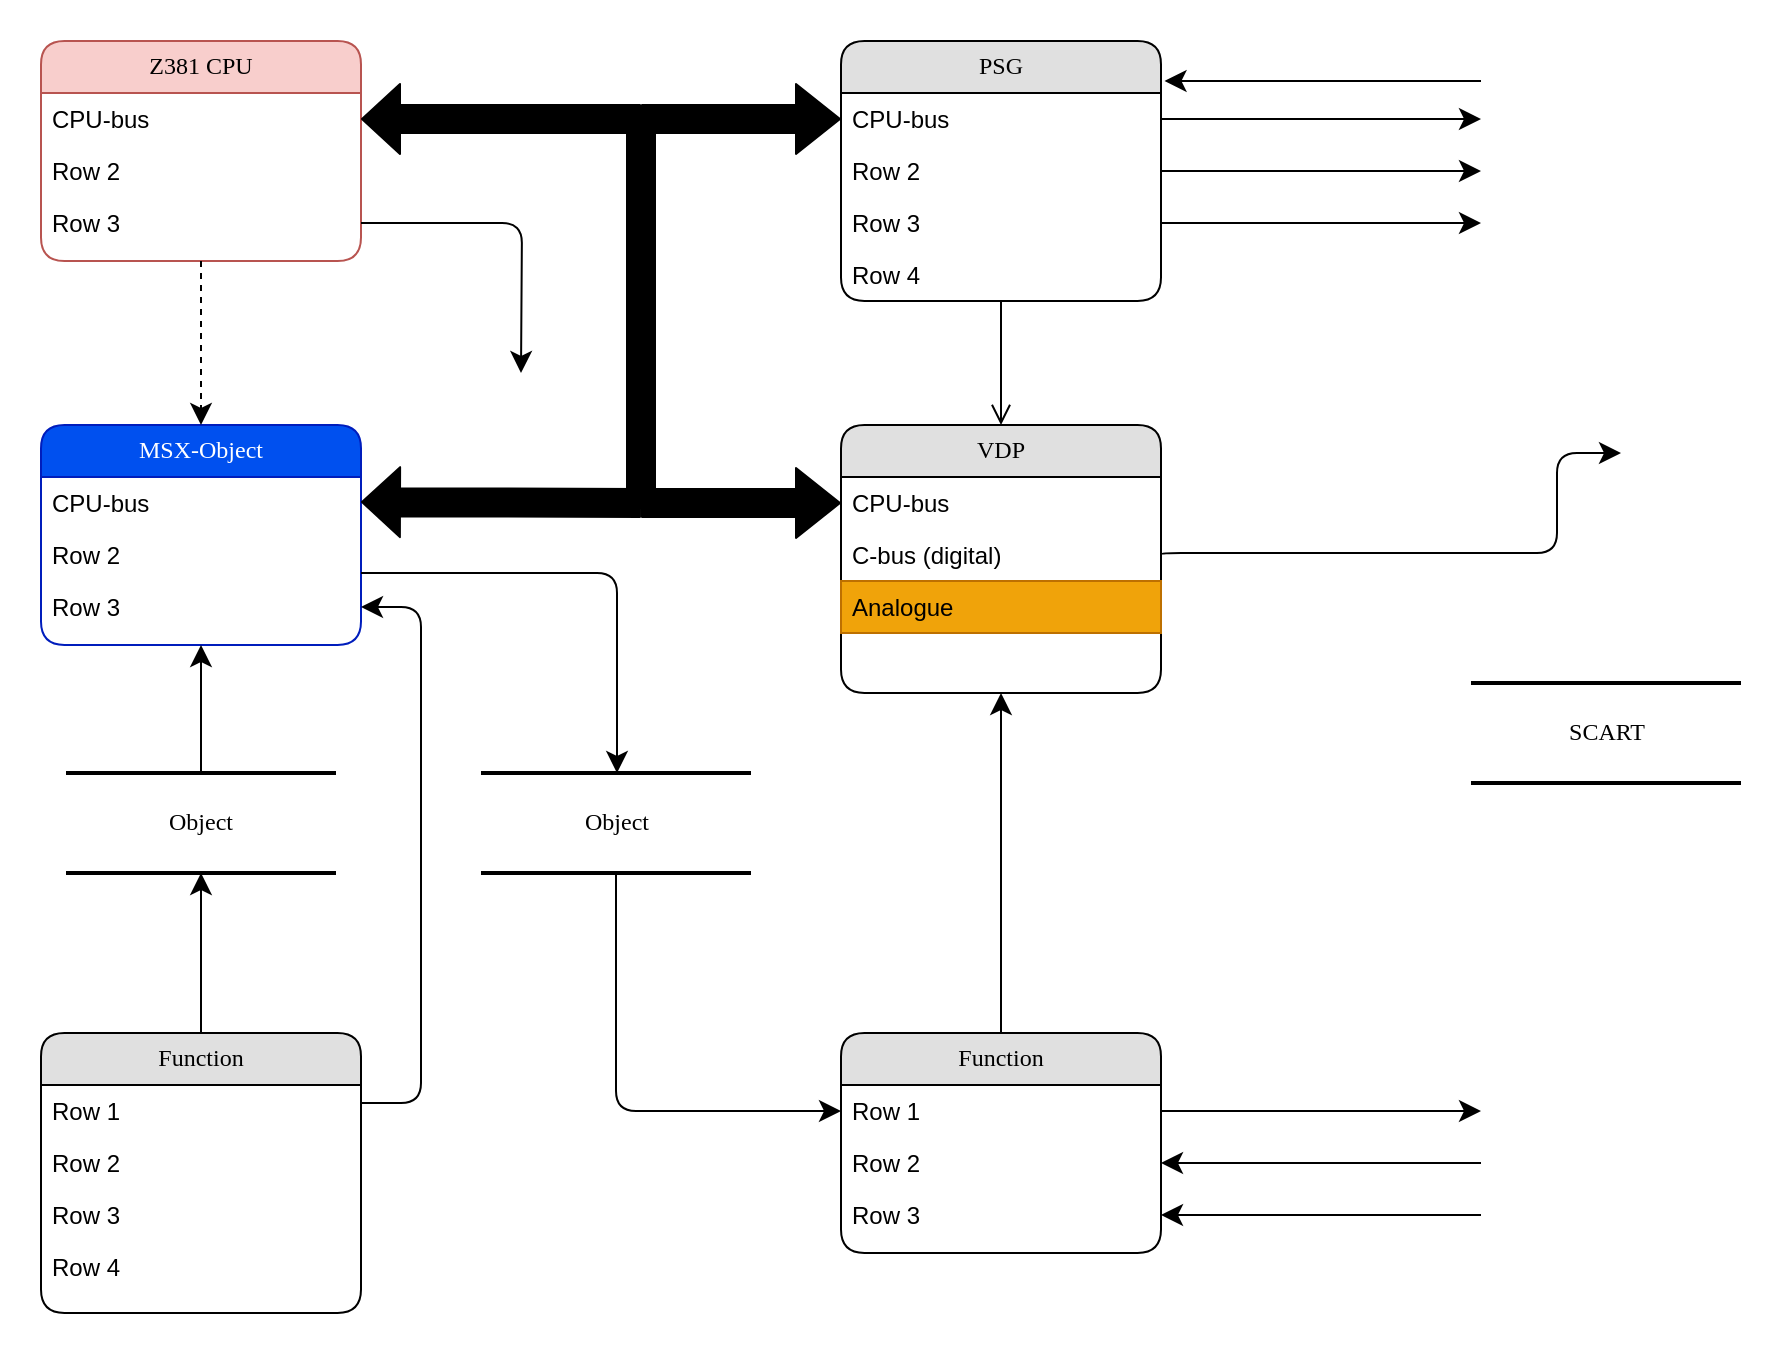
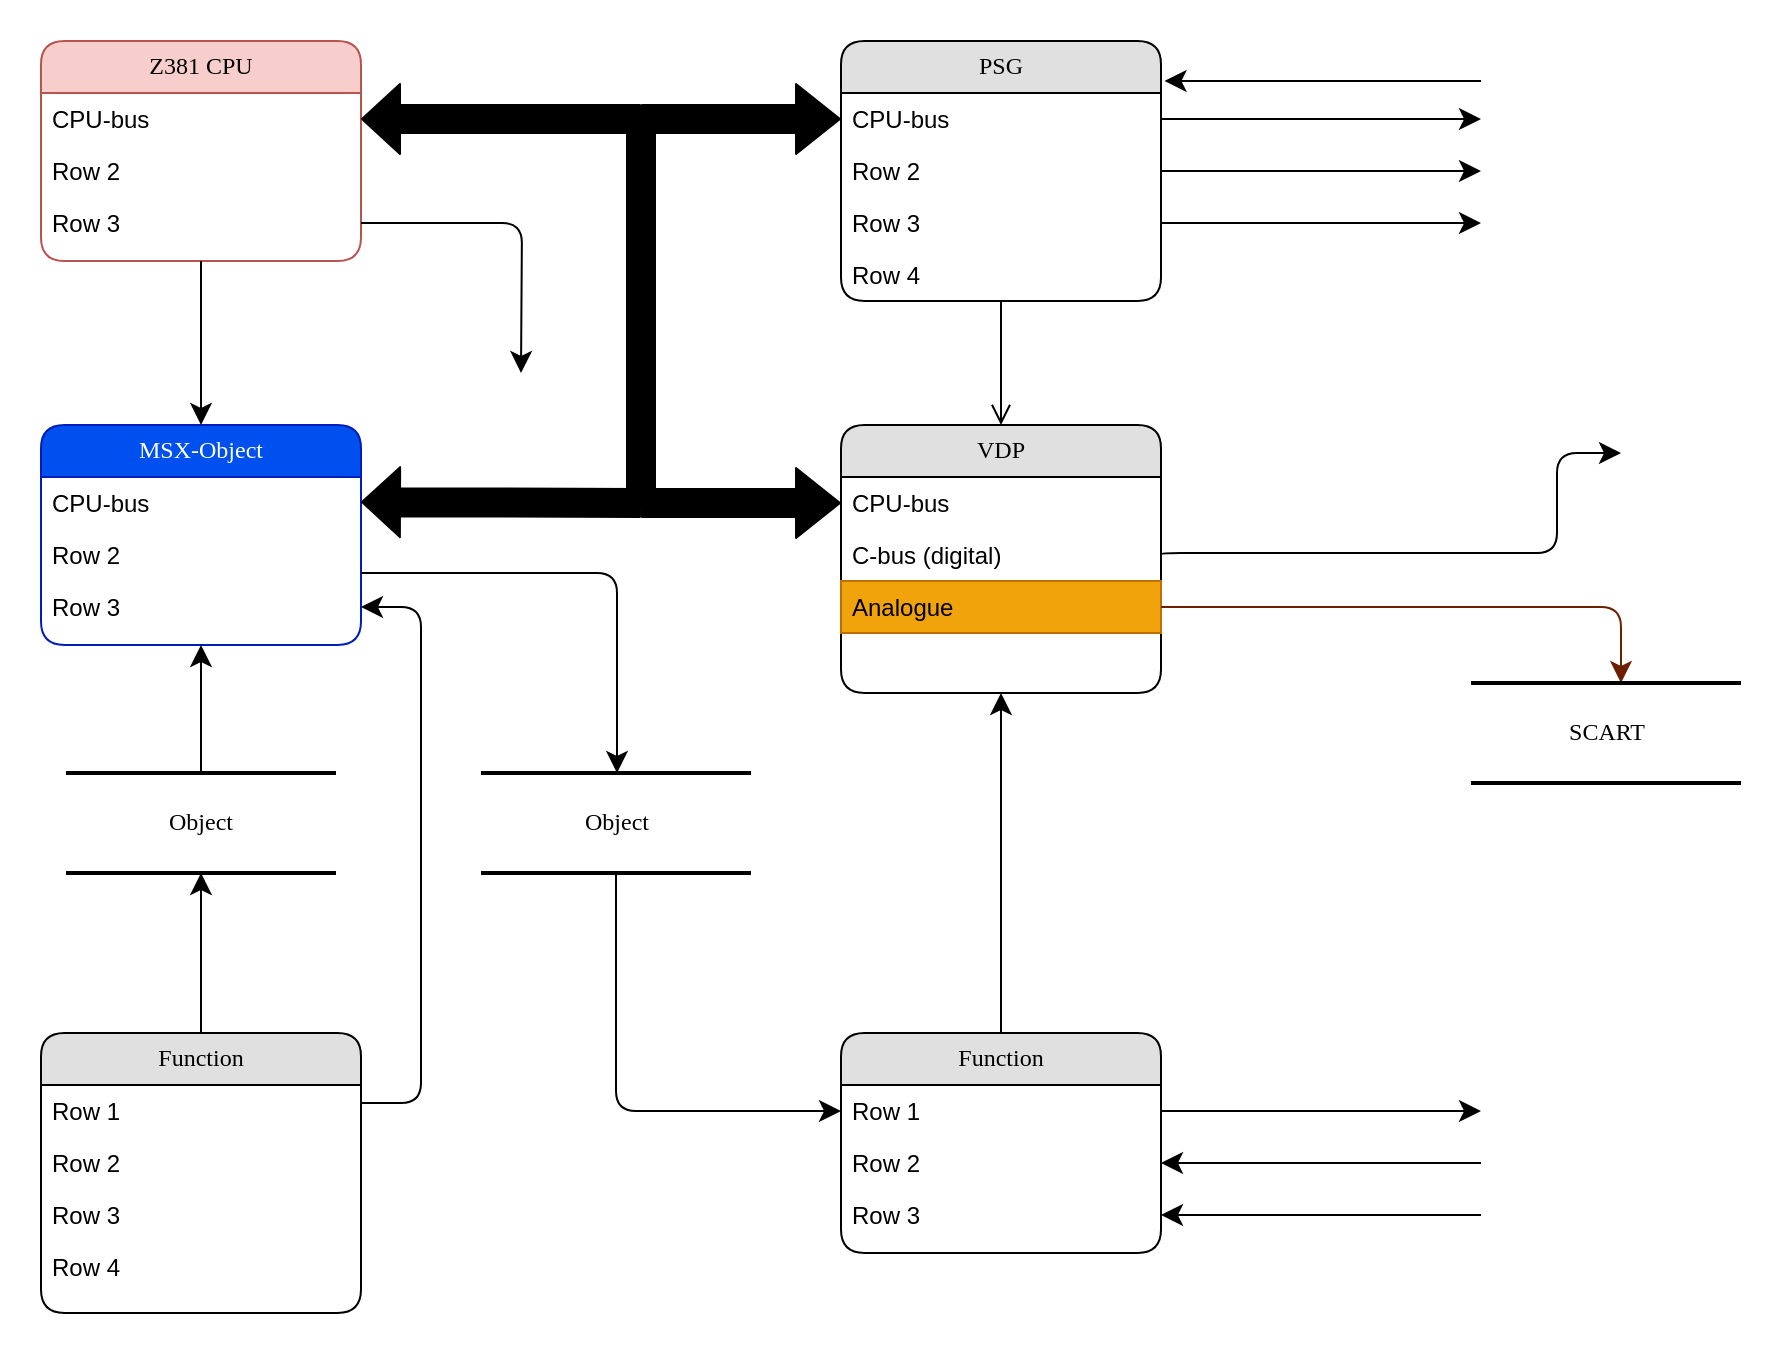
edge "Z381 CPU" -> "MSX-Object": style dashed -> solid
edge "Analogue" -> "SCART": added
